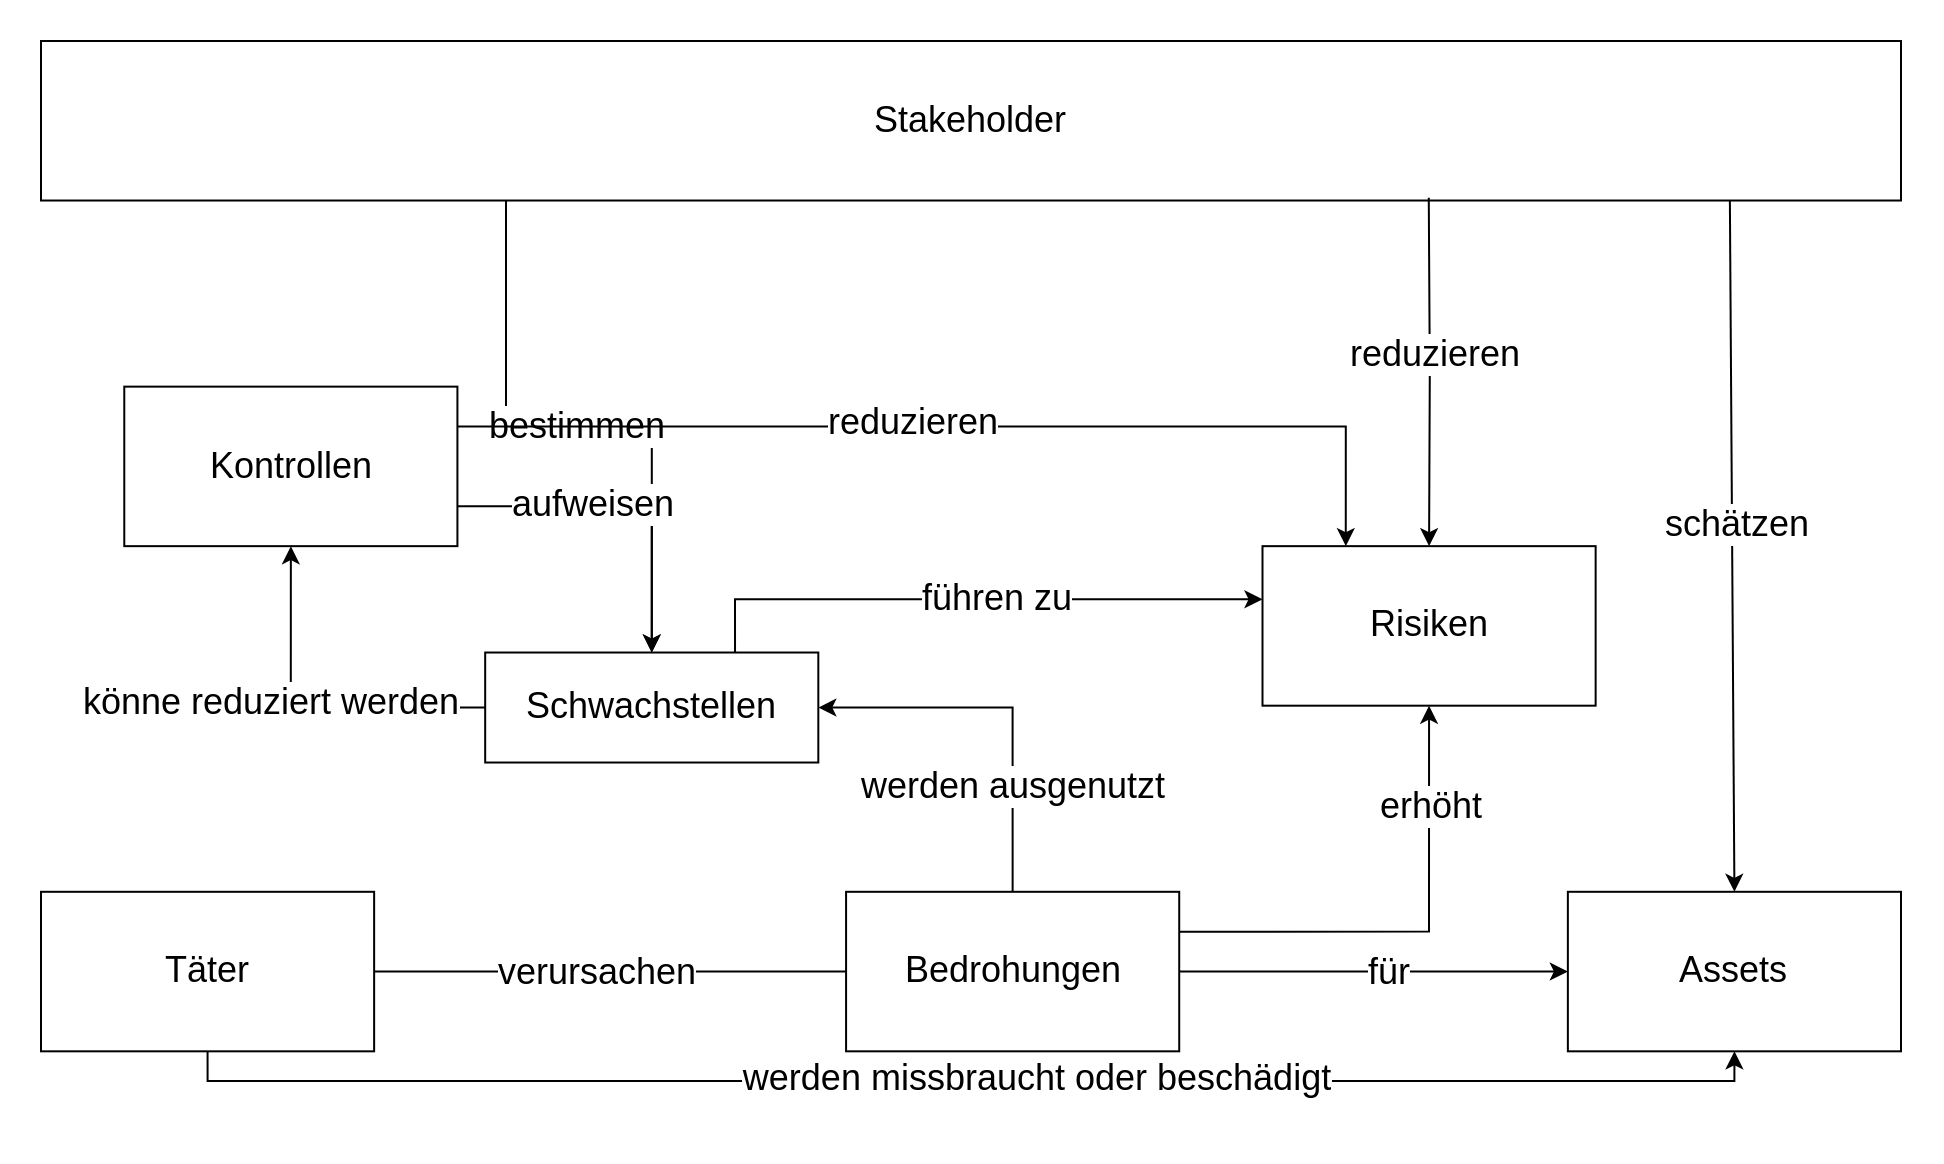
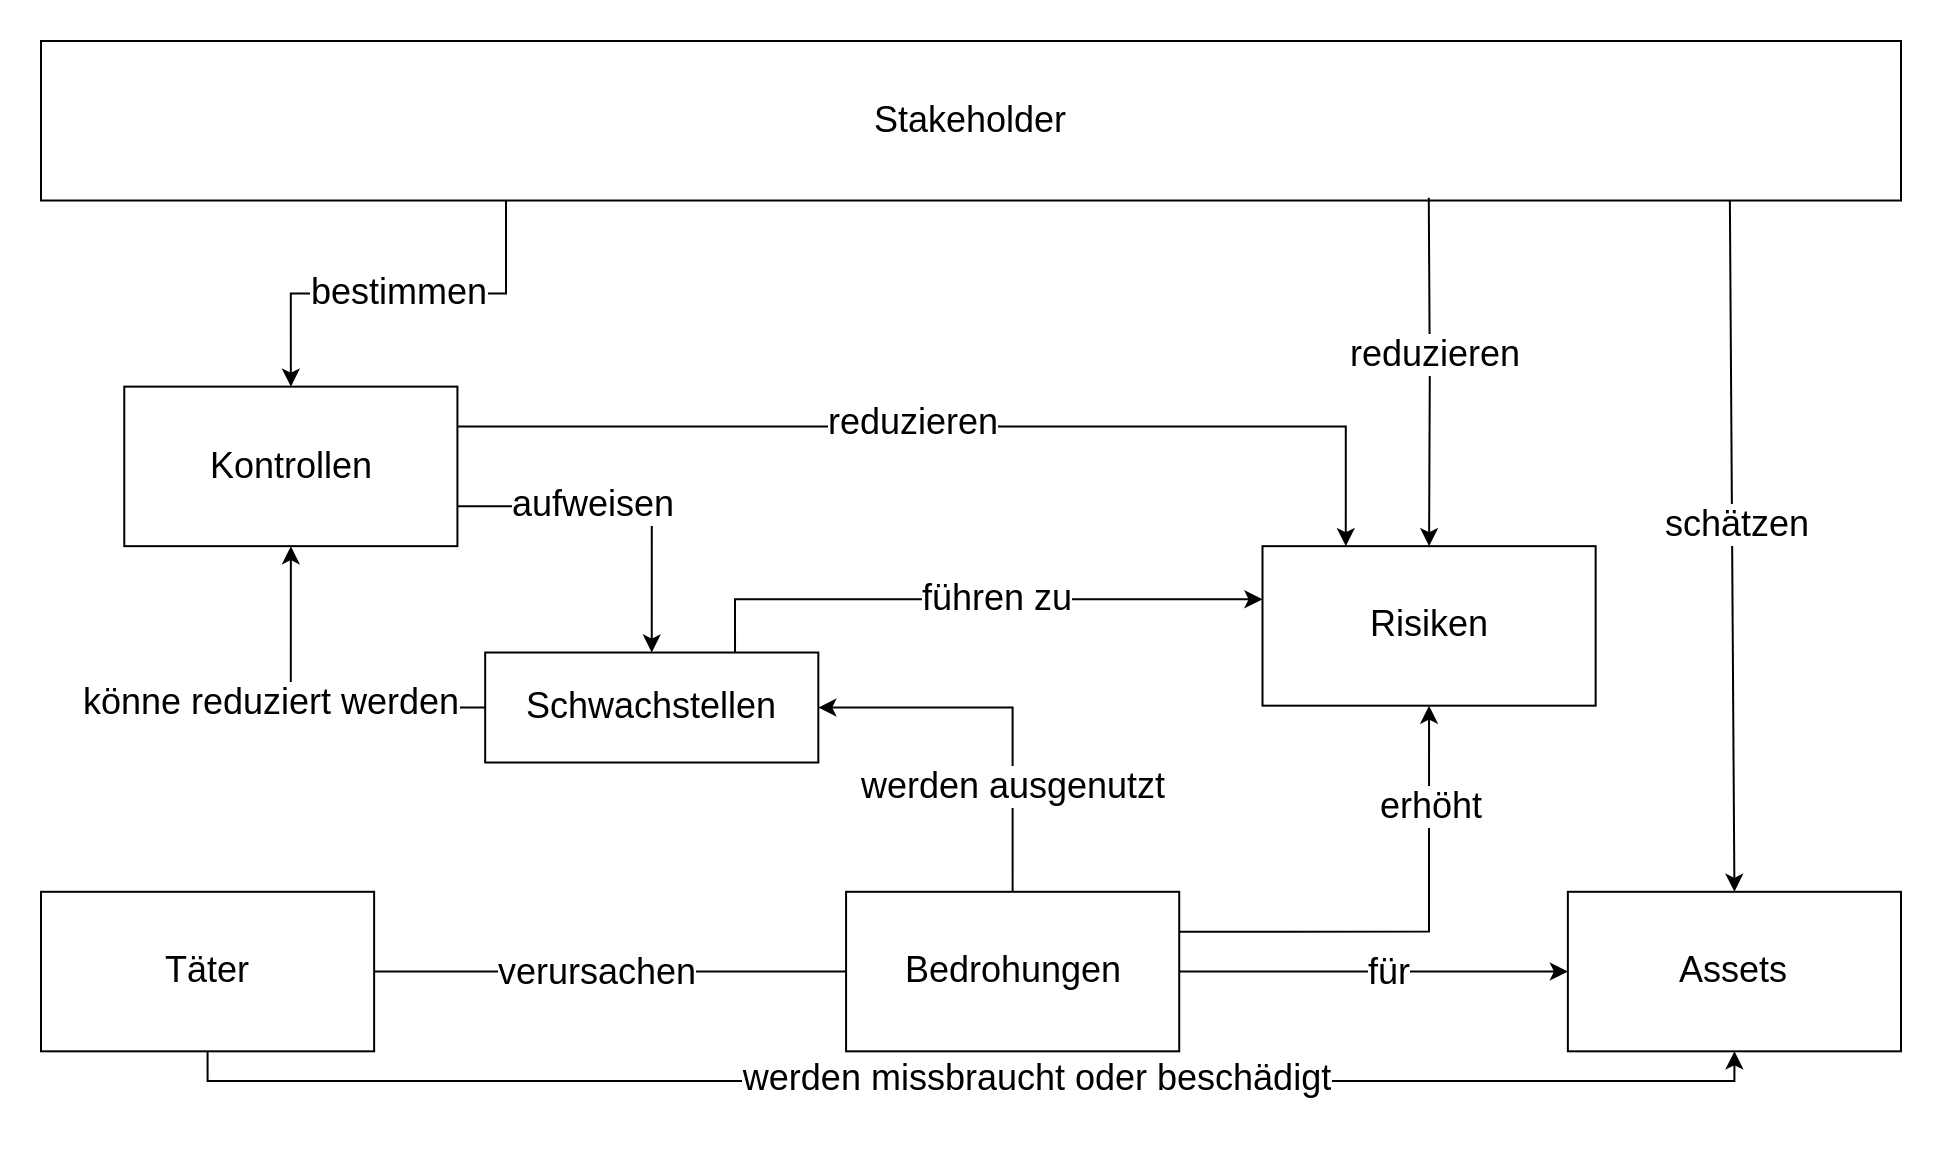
edge "Stakeholder" -> "Schwachstellen": now "Stakeholder" -> "Kontrollen"
